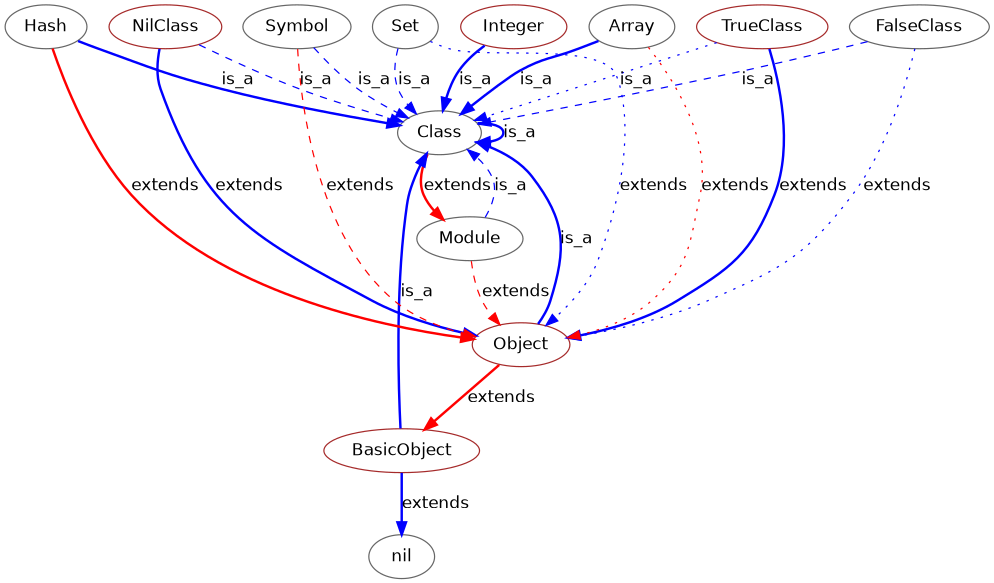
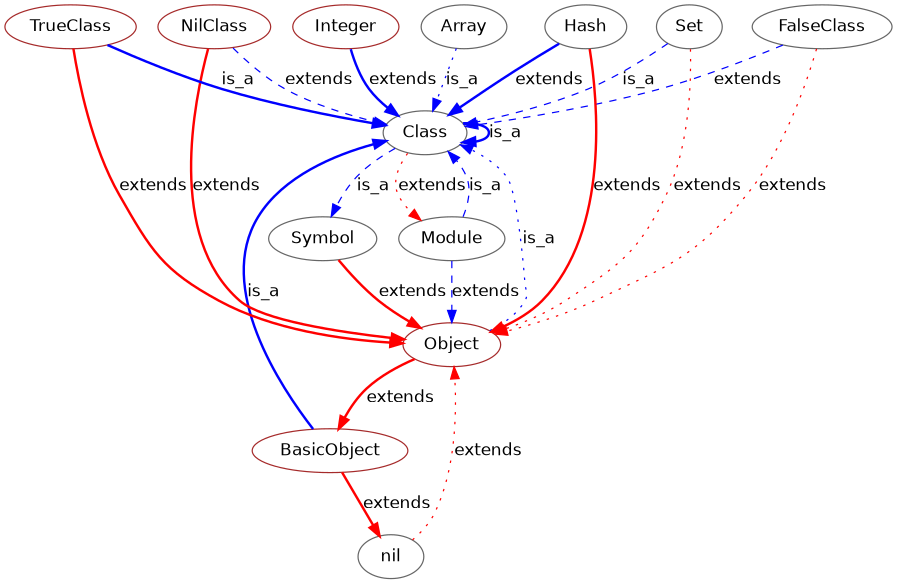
edge "Array" -> "Class": style bold -> dotted
edge "Hash" -> "Class": label "is_a" -> "extends"
edge "NilClass" -> "Class": label "is_a" -> "extends"
edge "Integer" -> "Class": label "is_a" -> "extends"
edge "TrueClass" -> "Class": style dotted -> bold
edge "FalseClass" -> "Class": label "is_a" -> "extends"
edge "Symbol" -> "Class": reversed
edge "Set" -> "Object": color blue -> red
edge "Class" -> "Module": style bold -> dotted
edge "Array" -> "Object": now "nil" -> "Object"
edge "Symbol" -> "Object": style dashed -> bold
edge "Object" -> "Class": style bold -> dotted
edge "NilClass" -> "Object": color blue -> red
edge "TrueClass" -> "Object": color blue -> red
edge "FalseClass" -> "Object": color blue -> red
edge "Module" -> "Object": color red -> blue
edge "BasicObject" -> "nil": color blue -> red
